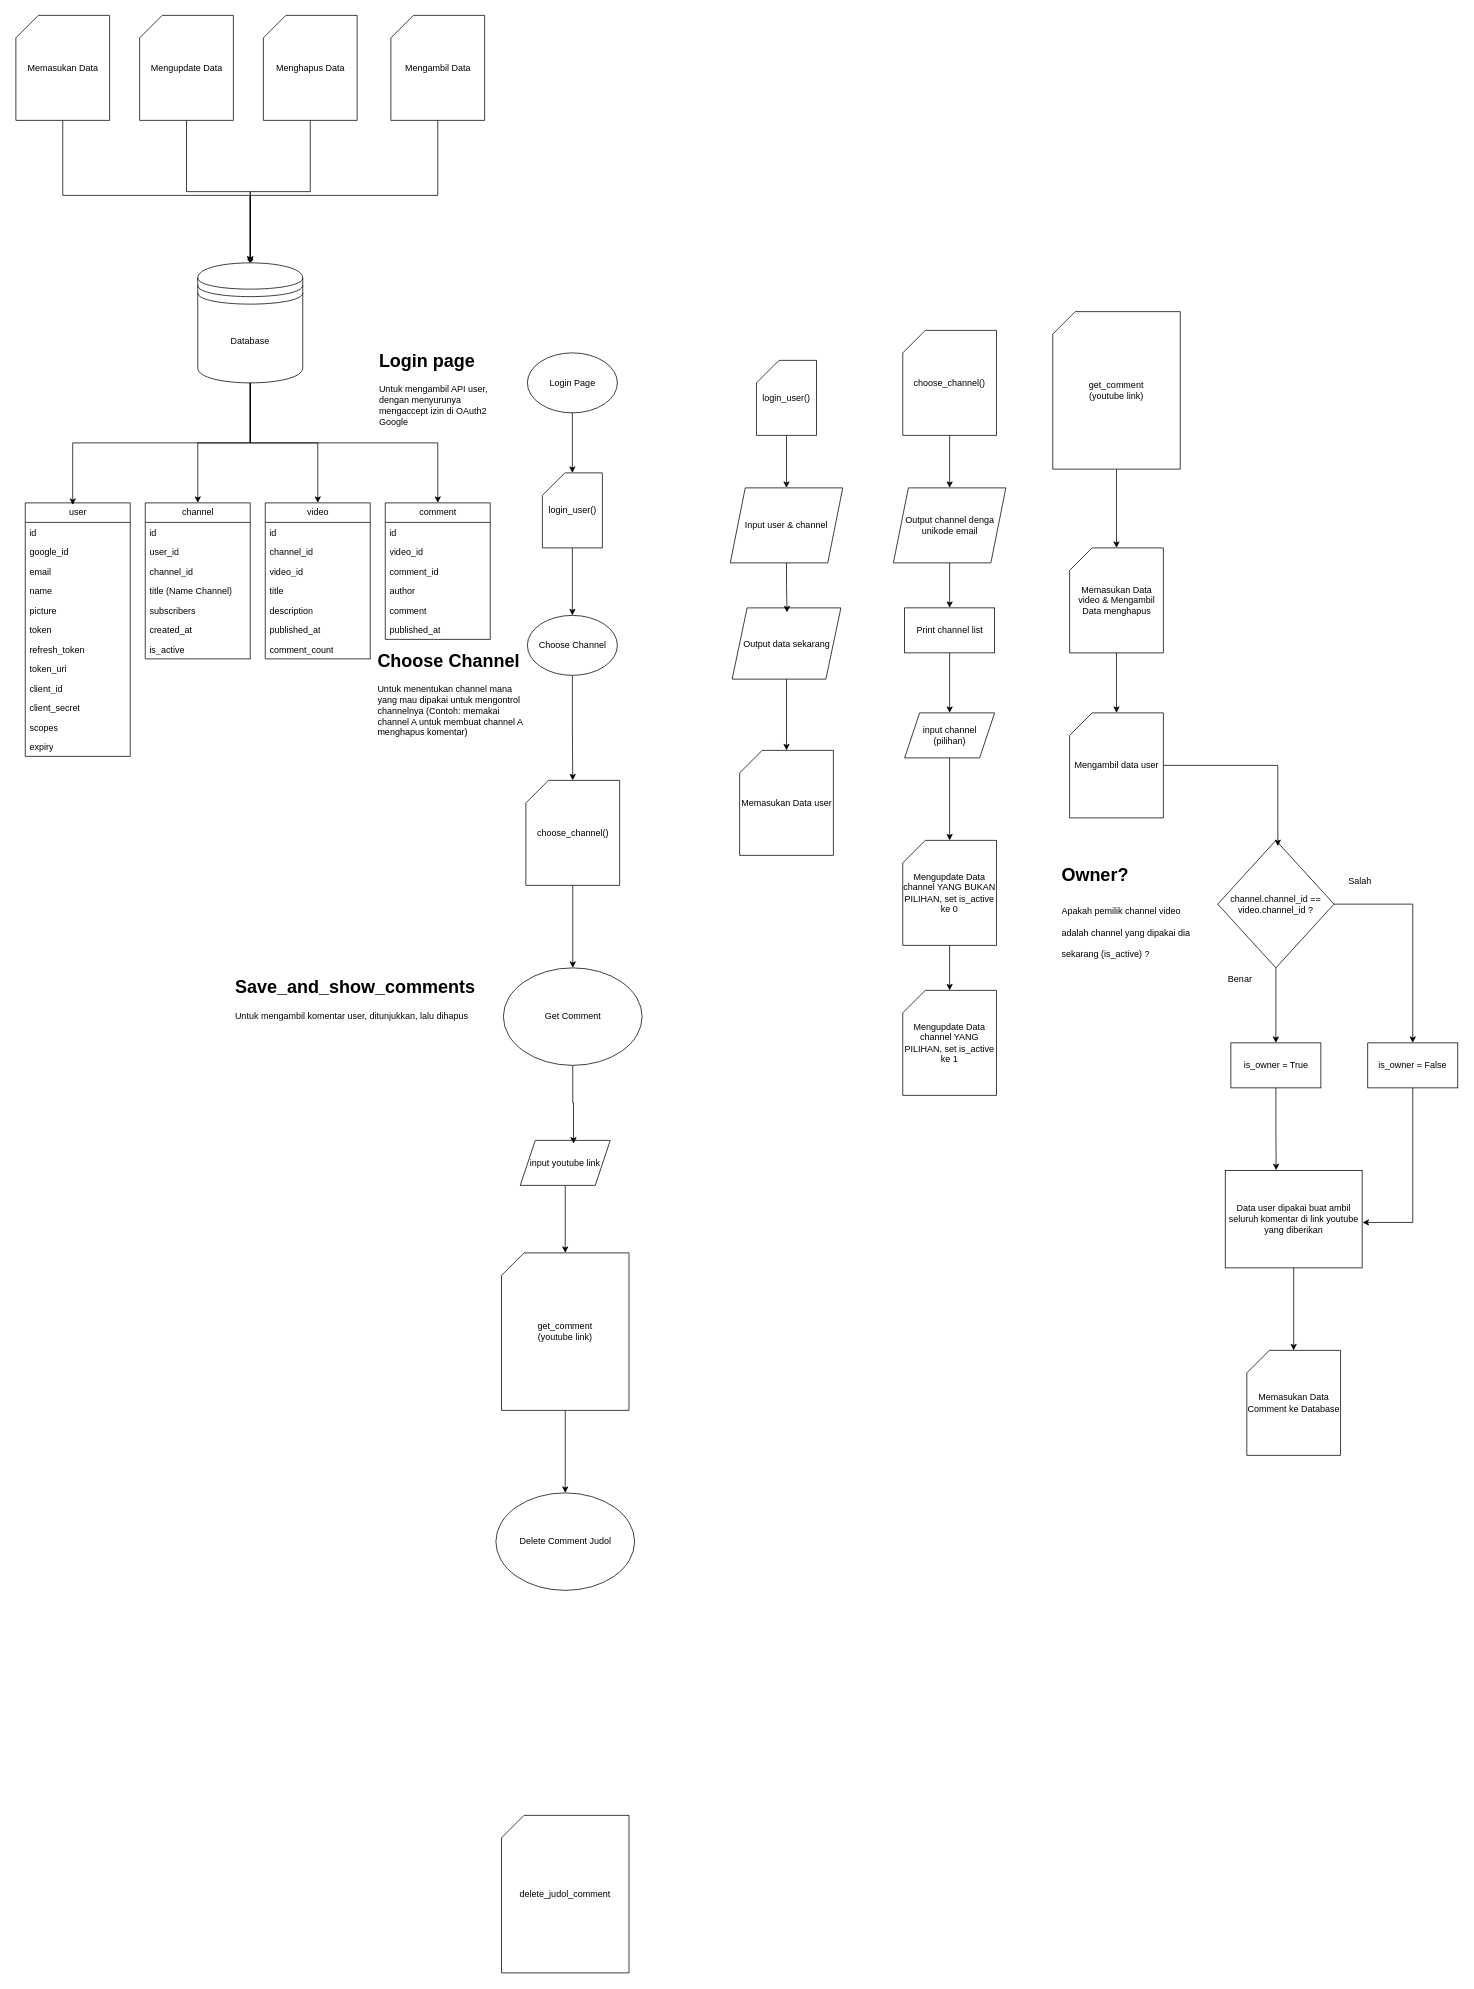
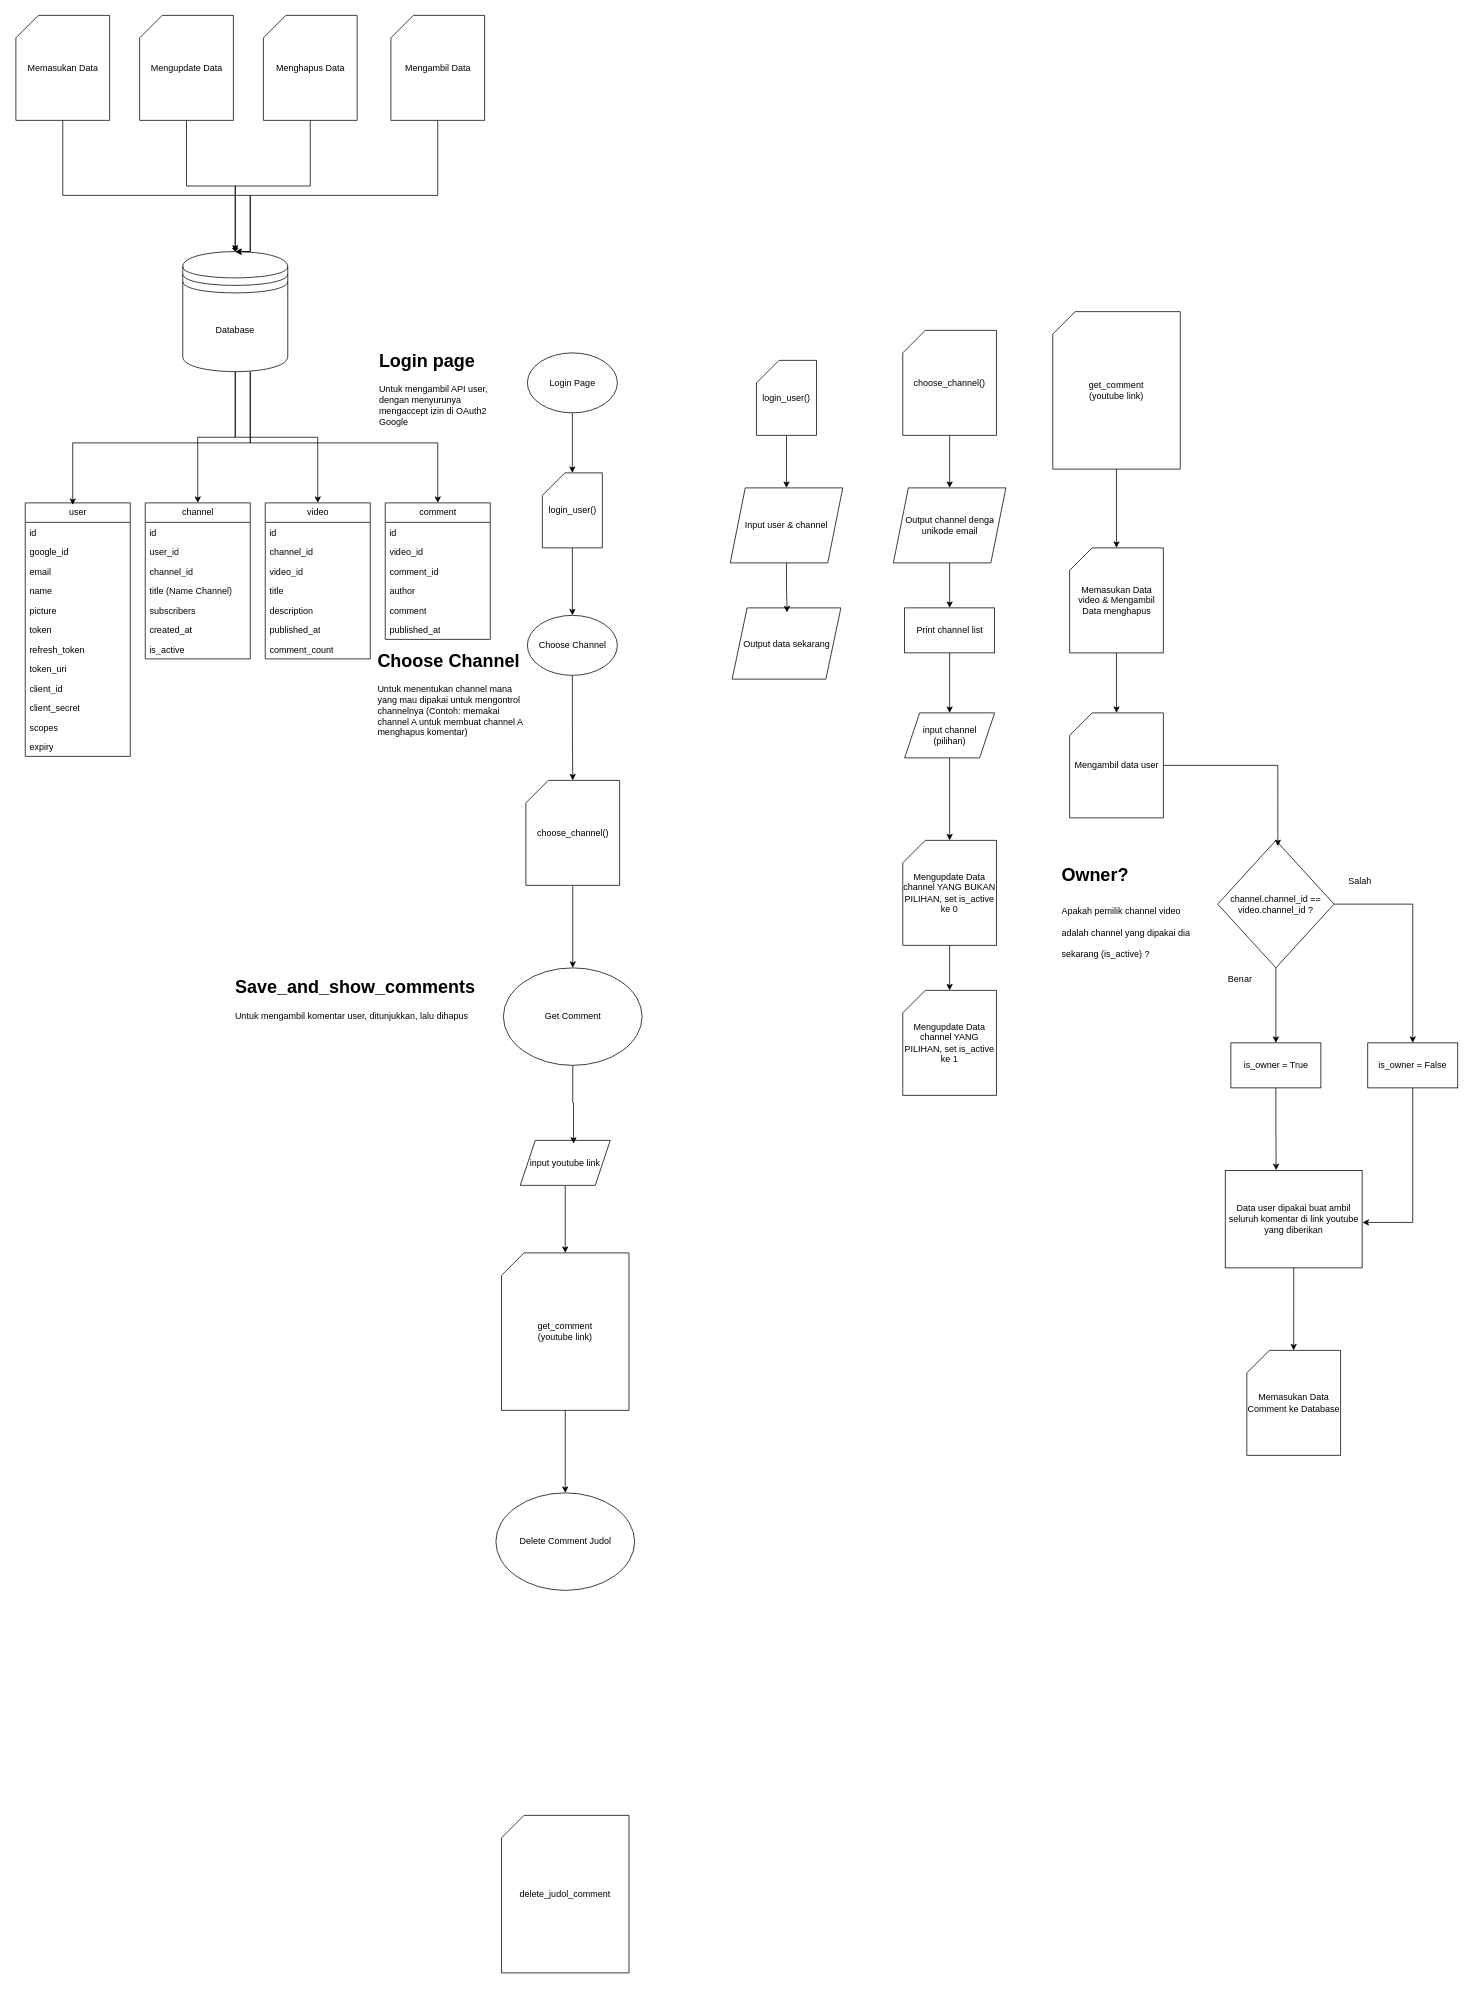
node "Database": moved (250, 323) -> (235, 312)
edge "Output data sekarang" -> "Memasukan Data user": removed
node "Memasukan Data user": removed
